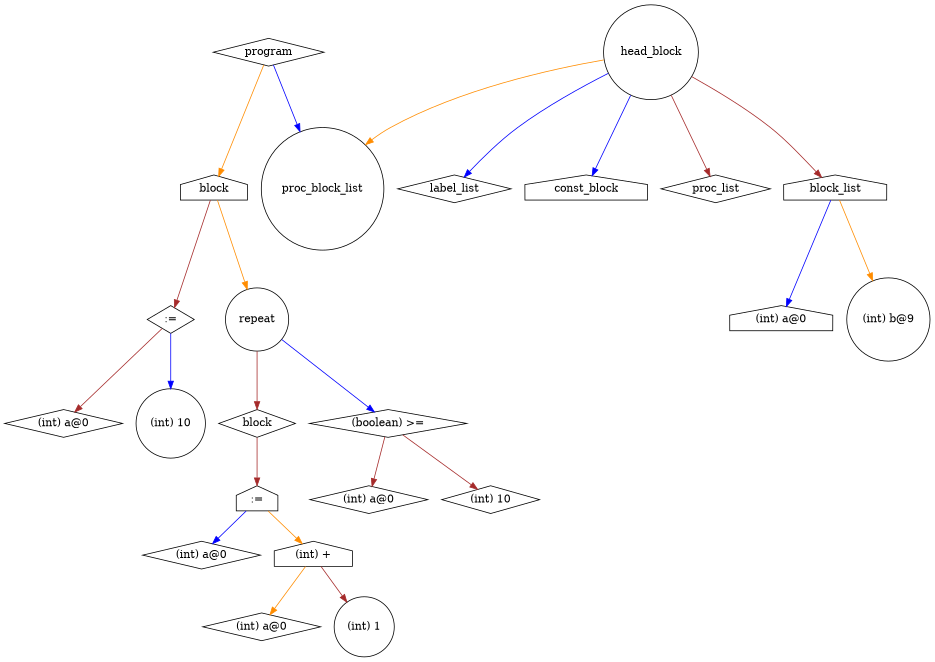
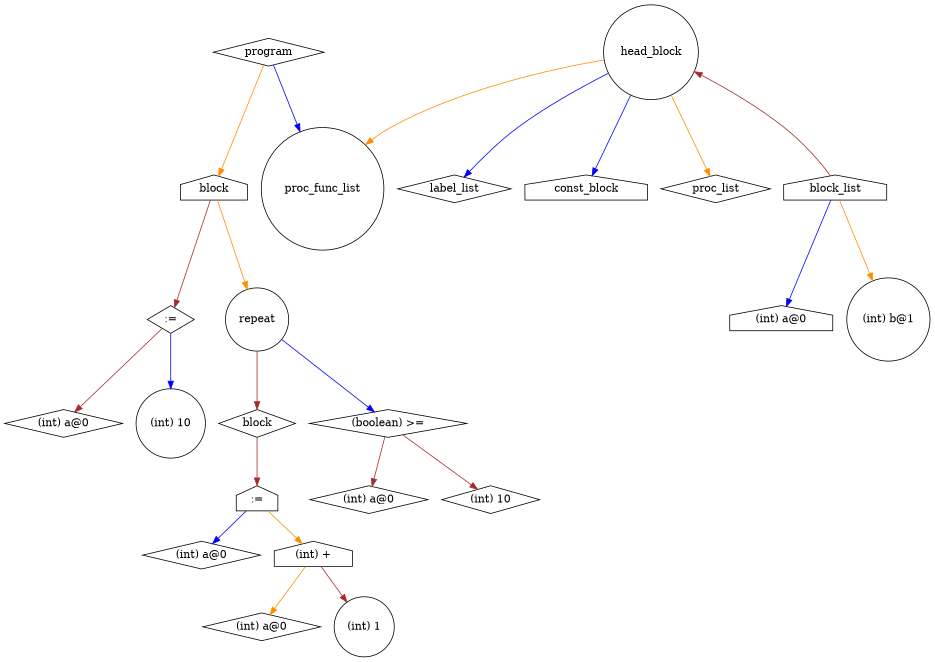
edge "head_block" -> "block_list": reversed
edge "head_block" -> "proc_list": color brown -> darkorange
node "proc_block_list": label "proc_block_list" -> "proc_func_list"
node "(int) b@9": label "(int) b@9" -> "(int) b@1"
